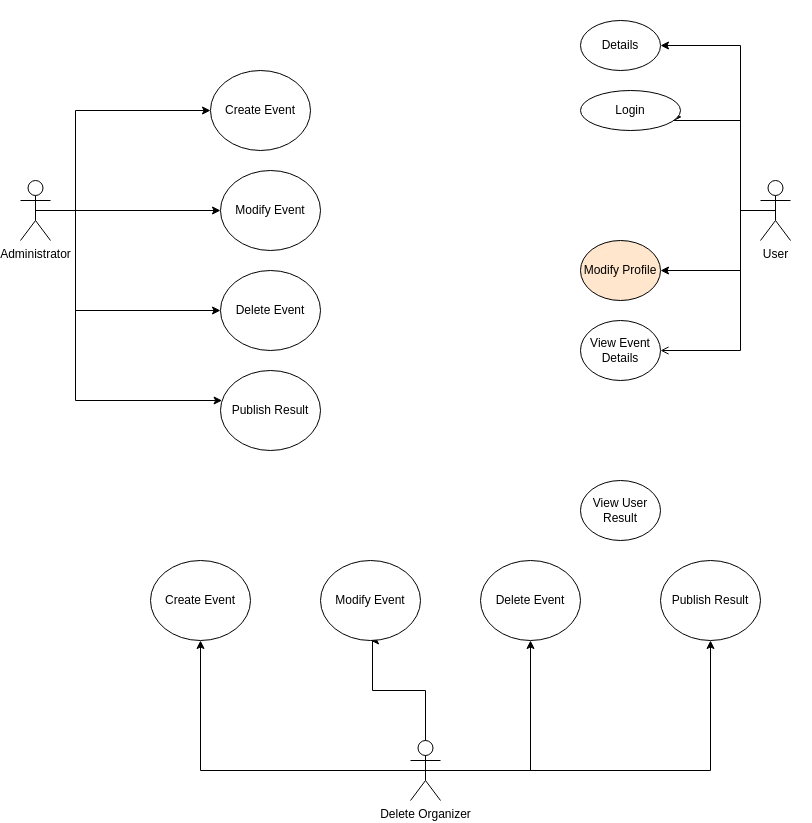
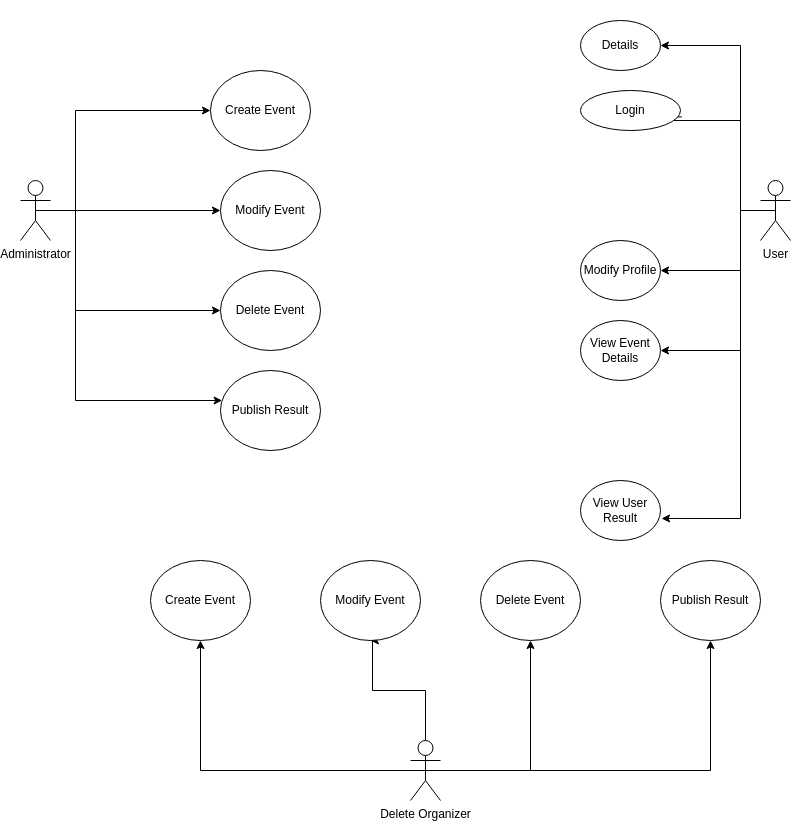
edge "User" -> "Login": arrowhead classic -> none
node "Modify Profile": fillcolor #ffe6cc -> #ffffff
edge "User" -> "View Event Details": arrowhead open -> classic
edge "User" -> "View User Result": added
